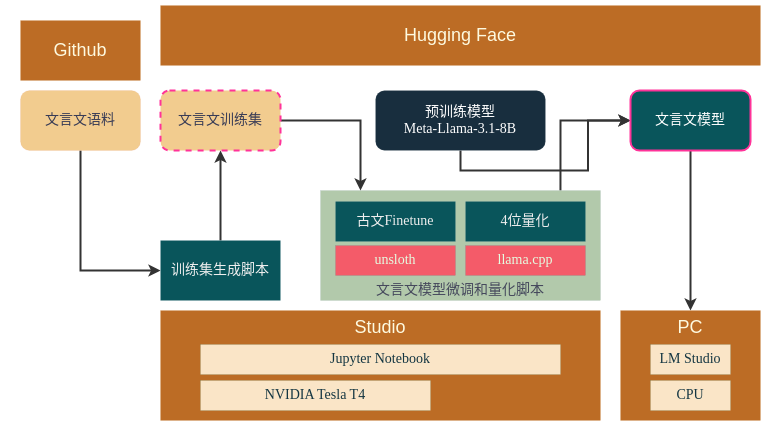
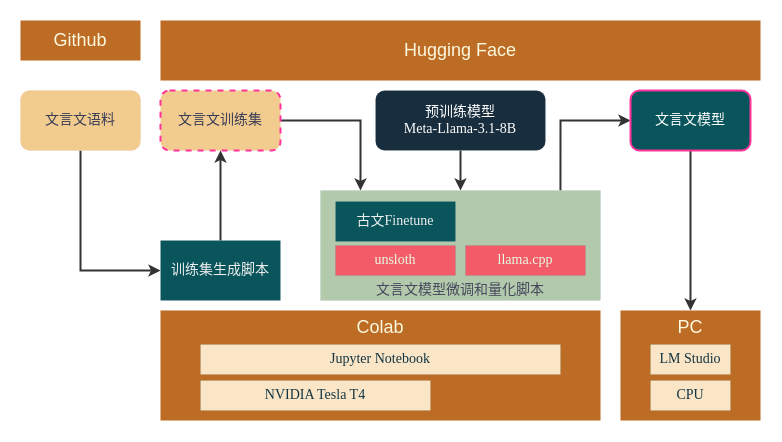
node "Hugging Face": moved (461, 36) -> (461, 51)
node "Github": size 120x60 -> 120x40
edge "预训练模型 Meta-Llama-3.1-8B" -> "文言文模型": now "预训练模型 Meta-Llama-3.1-8B" -> "文言文模型微调和量化脚本"
node "4位量化": removed
node "Studio": label "Studio" -> "Colab"
